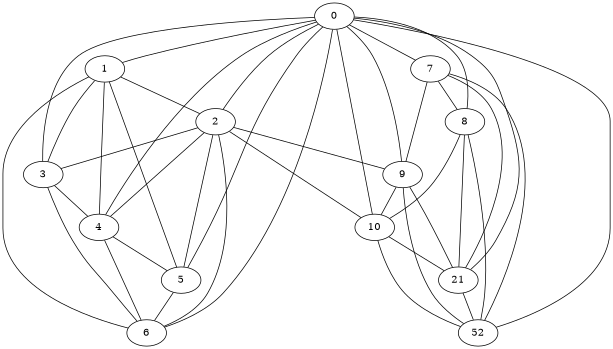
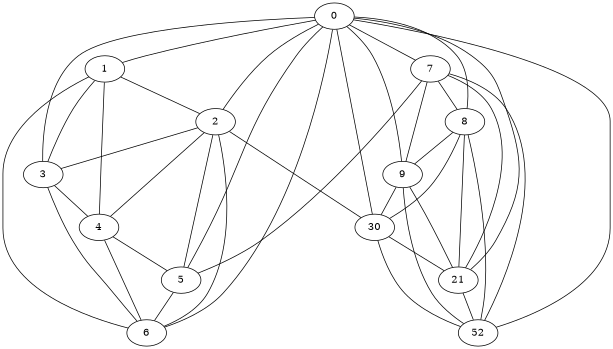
edge "0" -- "4": removed
edge "2" -- "9": now "8" -- "9"
edge "1" -- "5": now "7" -- "5"
node "10": label "10" -> "30"
